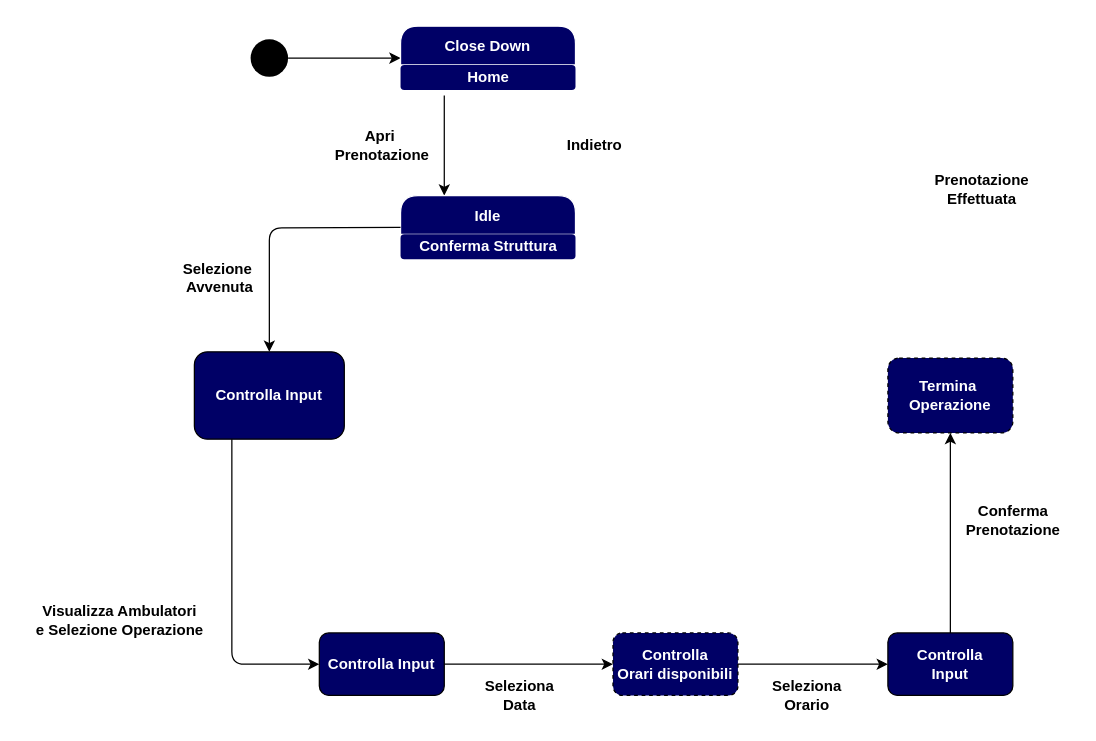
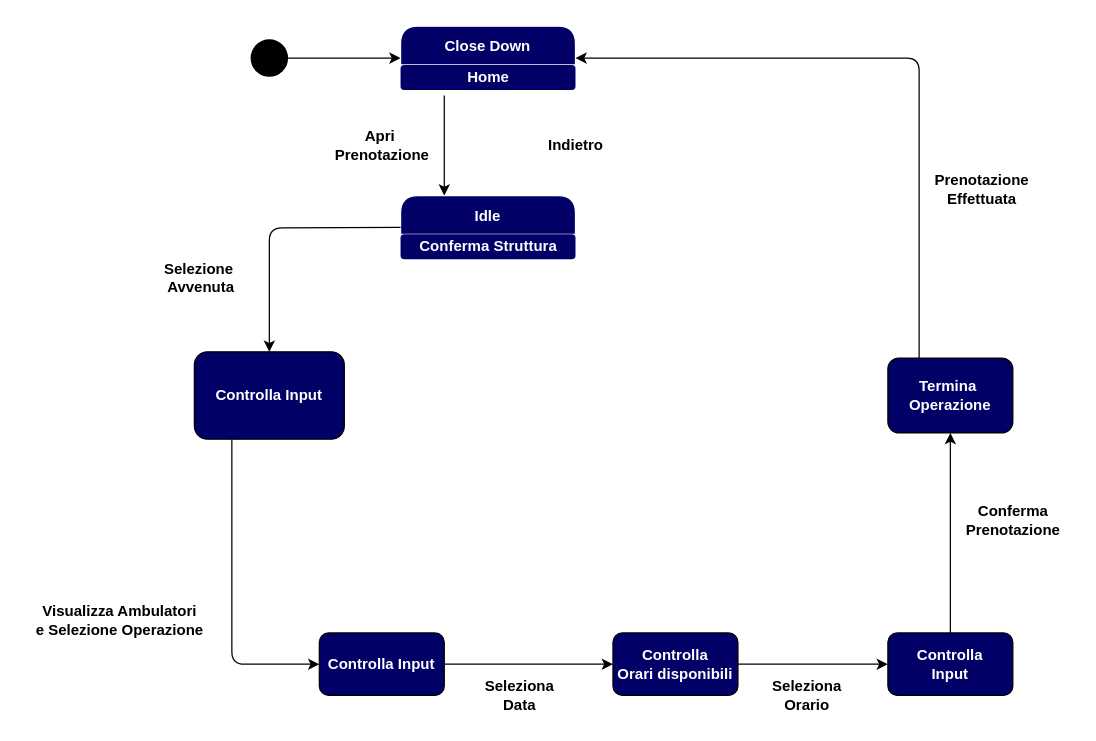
edge "Termina Operazione" -> "Close Down": added
node "Indietro": moved (594, 146) -> (576, 146)
node "Selezione Avvenuta": moved (219, 278) -> (201, 278)
node "Termina Operazione": style dashed -> solid
node "Controlla Orari disponibili": style dashed -> solid
